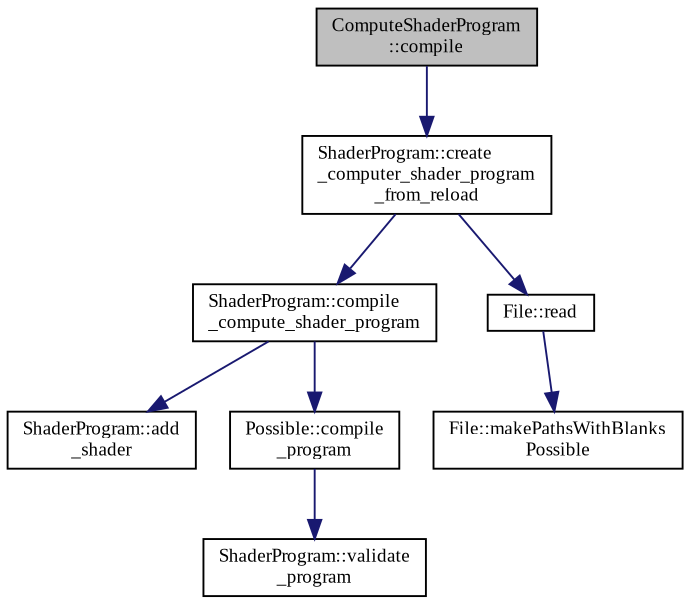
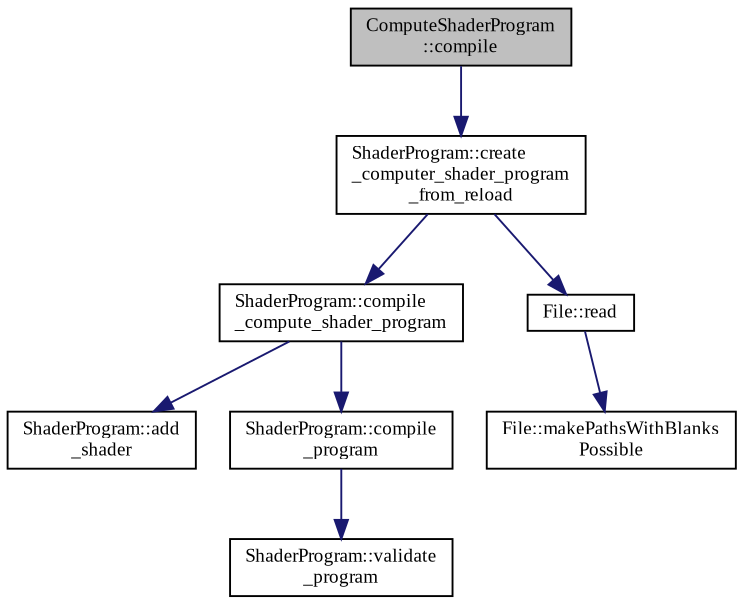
node "Possible::compile _program": label "Possible::compile _program" -> "ShaderProgram::compile _program"
